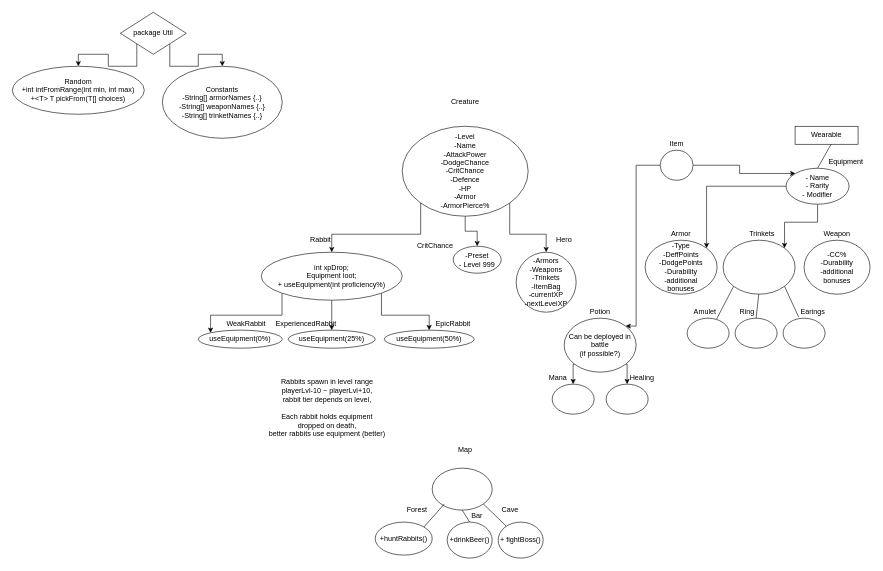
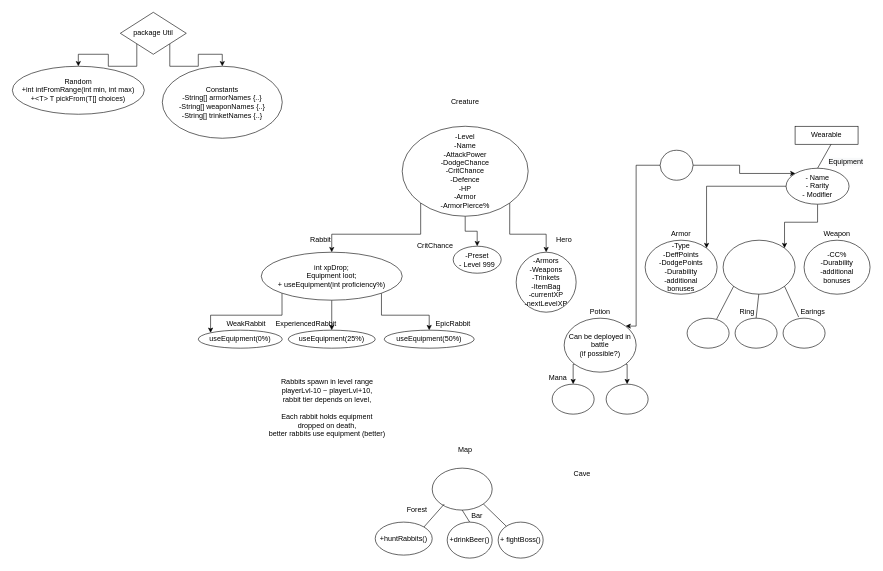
node "Item": removed
node "Trinkets": removed
node "Amulet": removed
node "Healing": removed
node "Cave": moved (510, 510) -> (582, 474)
